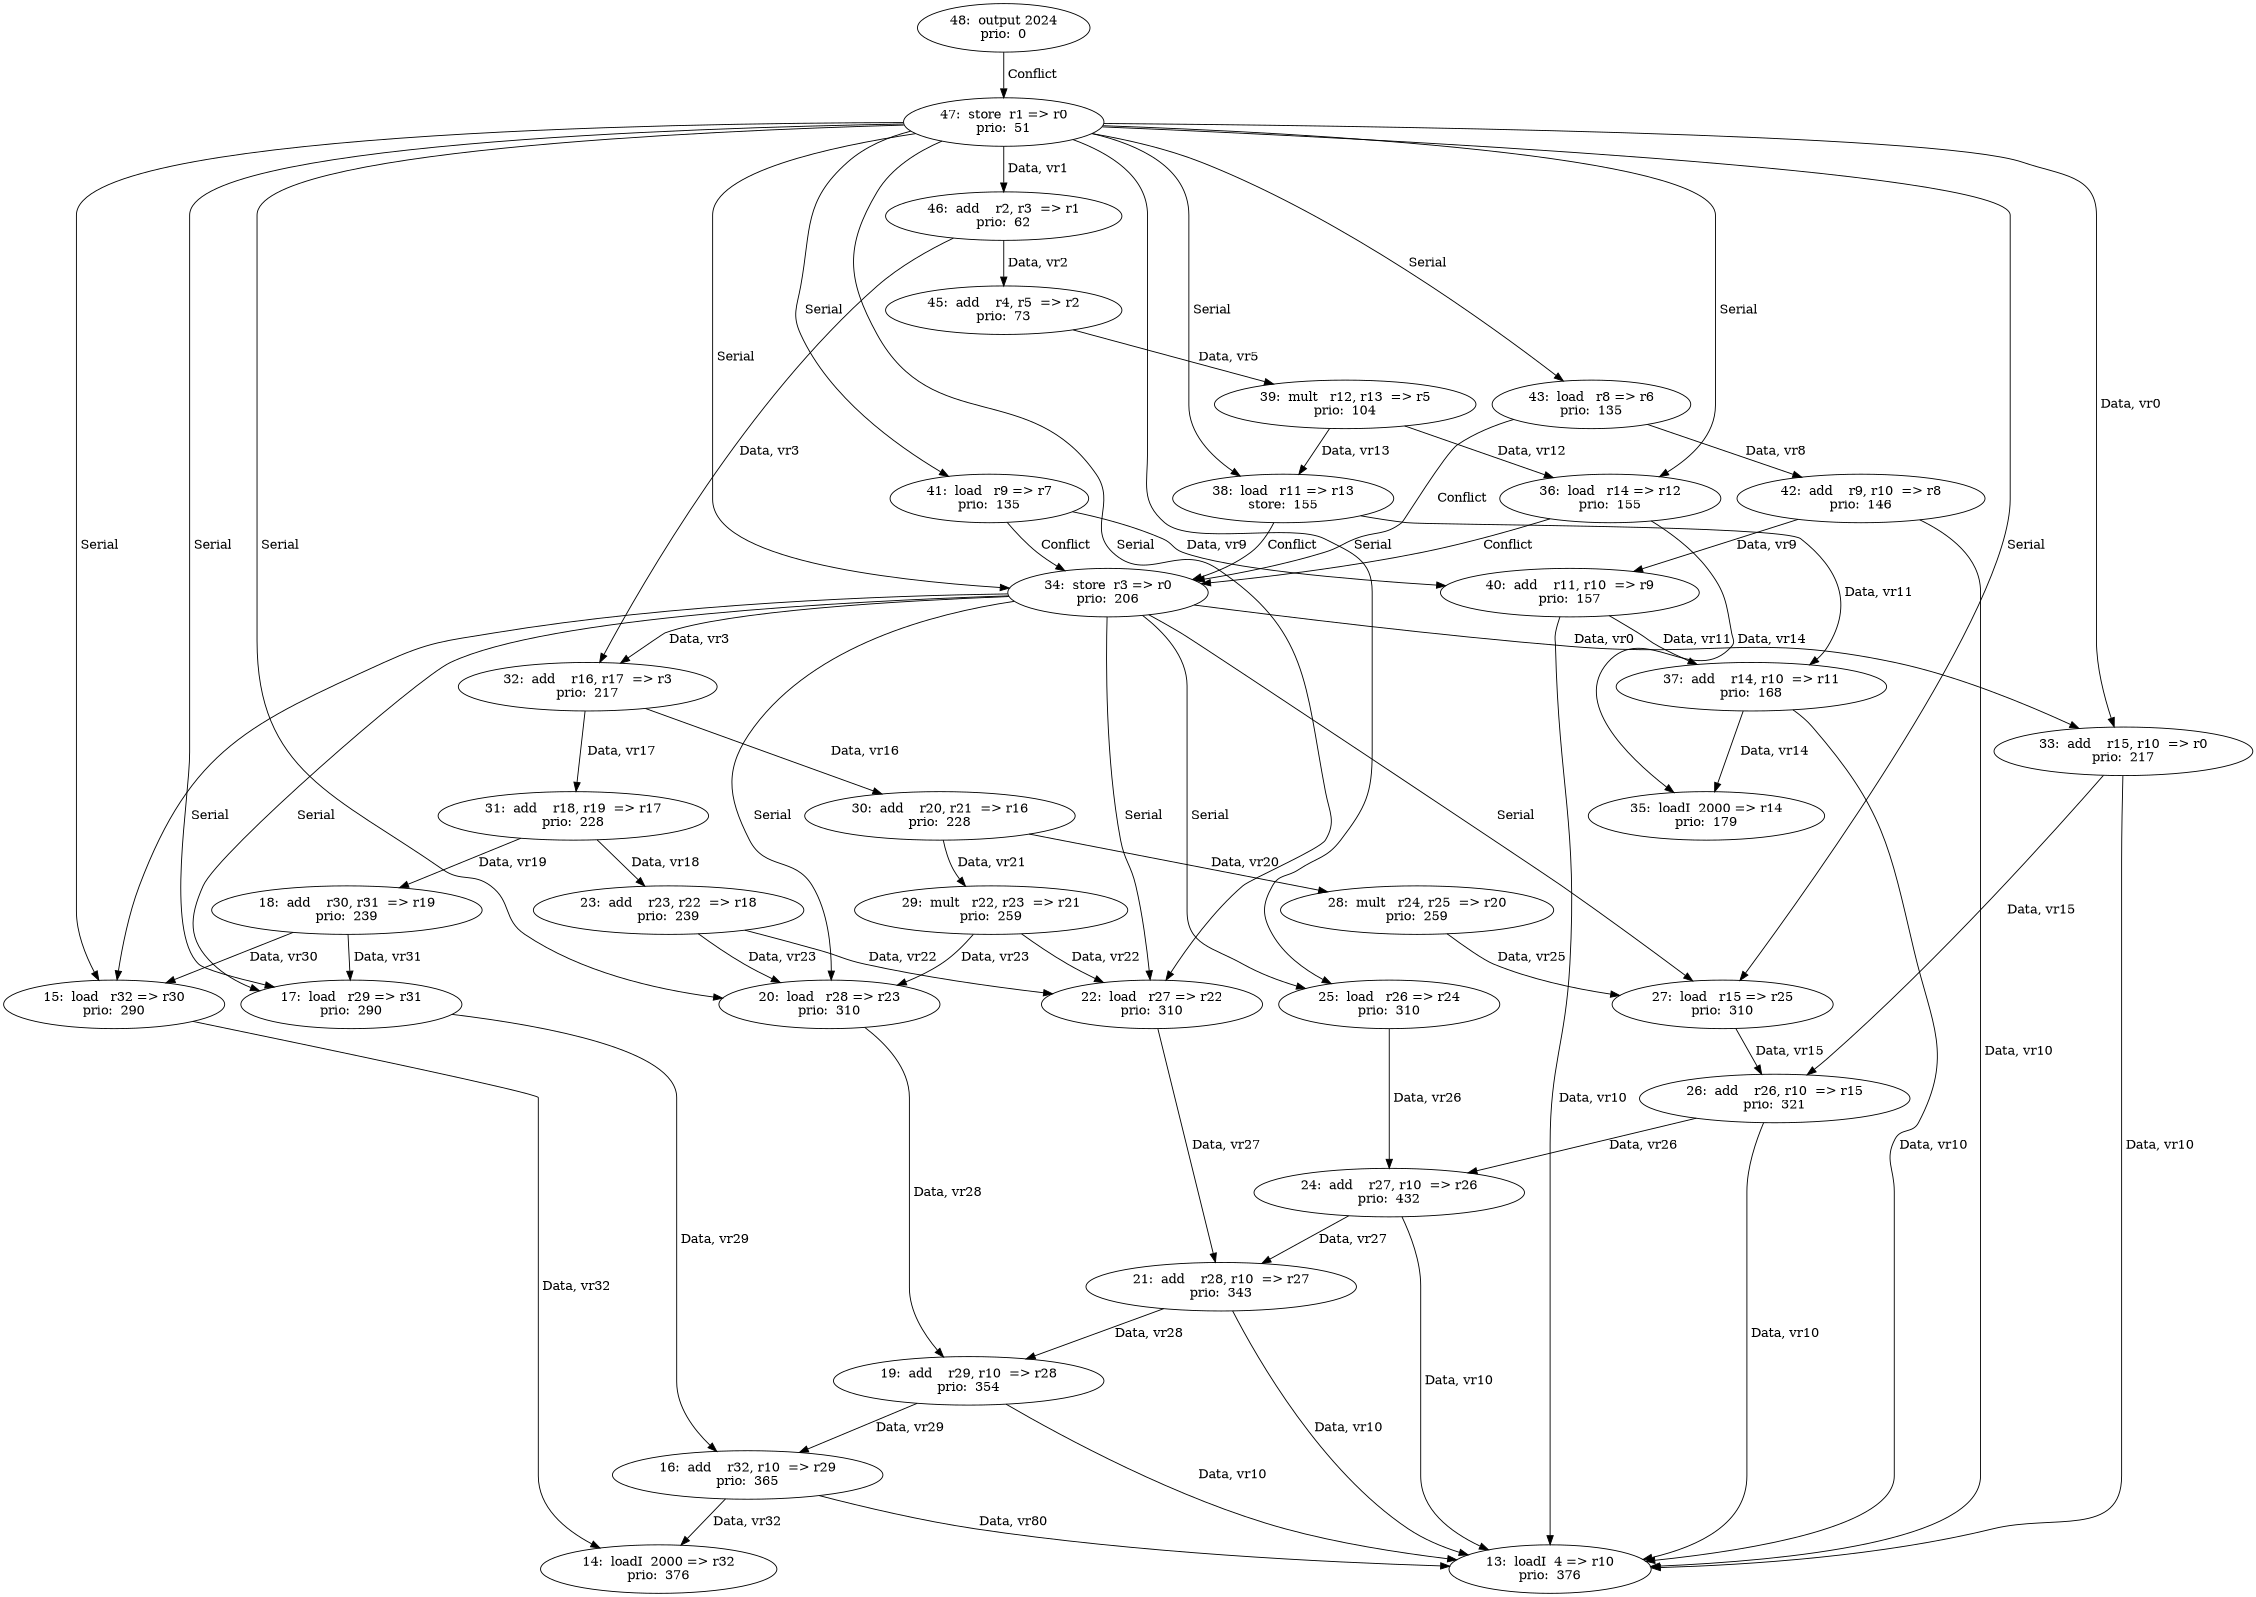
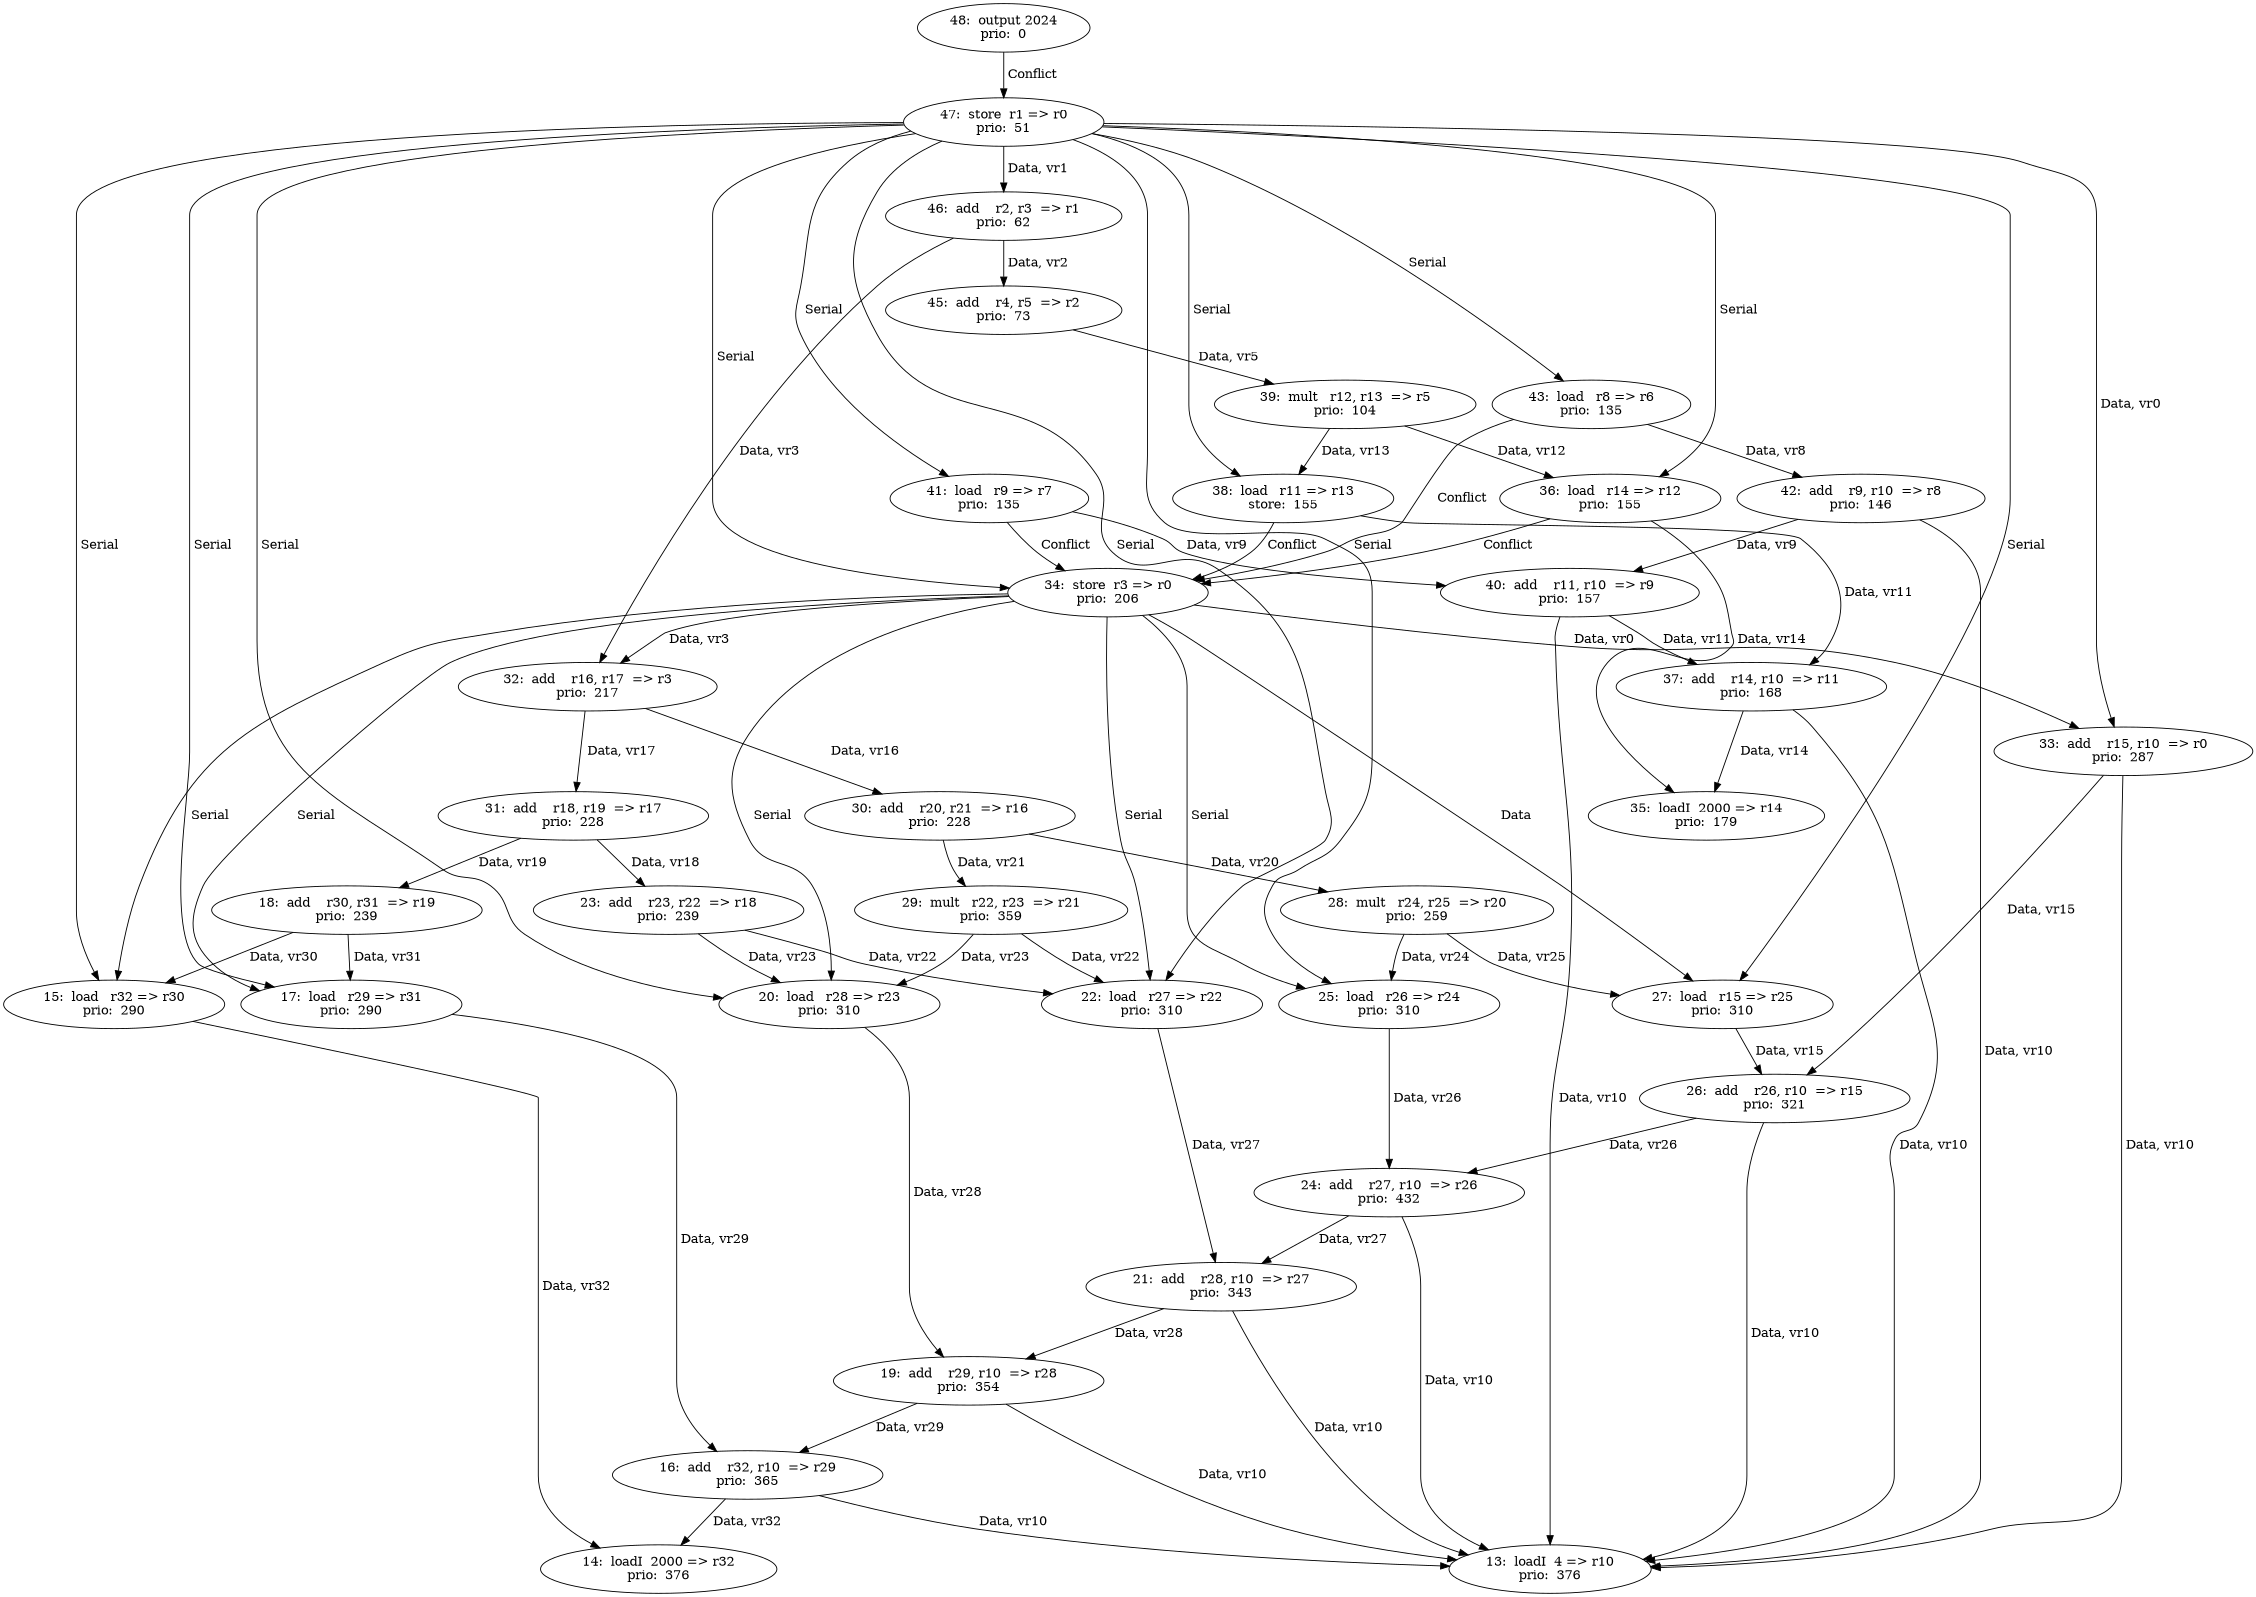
node "33:  add    r15, r10  => r0 prio:  217": label "33:  add    r15, r10  => r0 prio:  217" -> "33:  add    r15, r10  => r0 prio:  287"
edge "34:  store  r3 => r0 prio:  206" -> "27:  load   r15 => r25 prio:  310": label " Serial " -> " Data "
node "29:  mult   r22, r23  => r21 prio:  259": label "29:  mult   r22, r23  => r21 prio:  259" -> "29:  mult   r22, r23  => r21 prio:  359"
edge "28:  mult   r24, r25  => r20 prio:  259" -> "25:  load   r26 => r24 prio:  310": added, label "Data, vr24"
edge "16:  add    r32, r10  => r29 prio:  365" -> "13:  loadI  4 => r10 prio:  376": label " Data, vr80" -> " Data, vr10"
